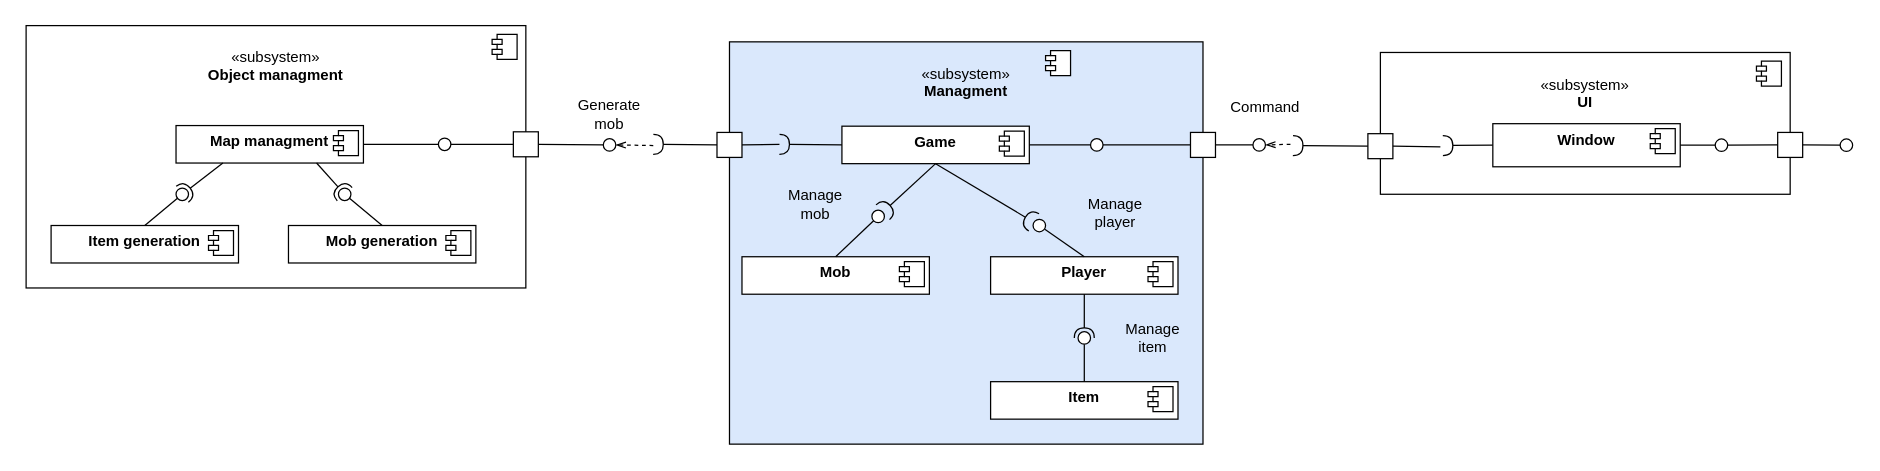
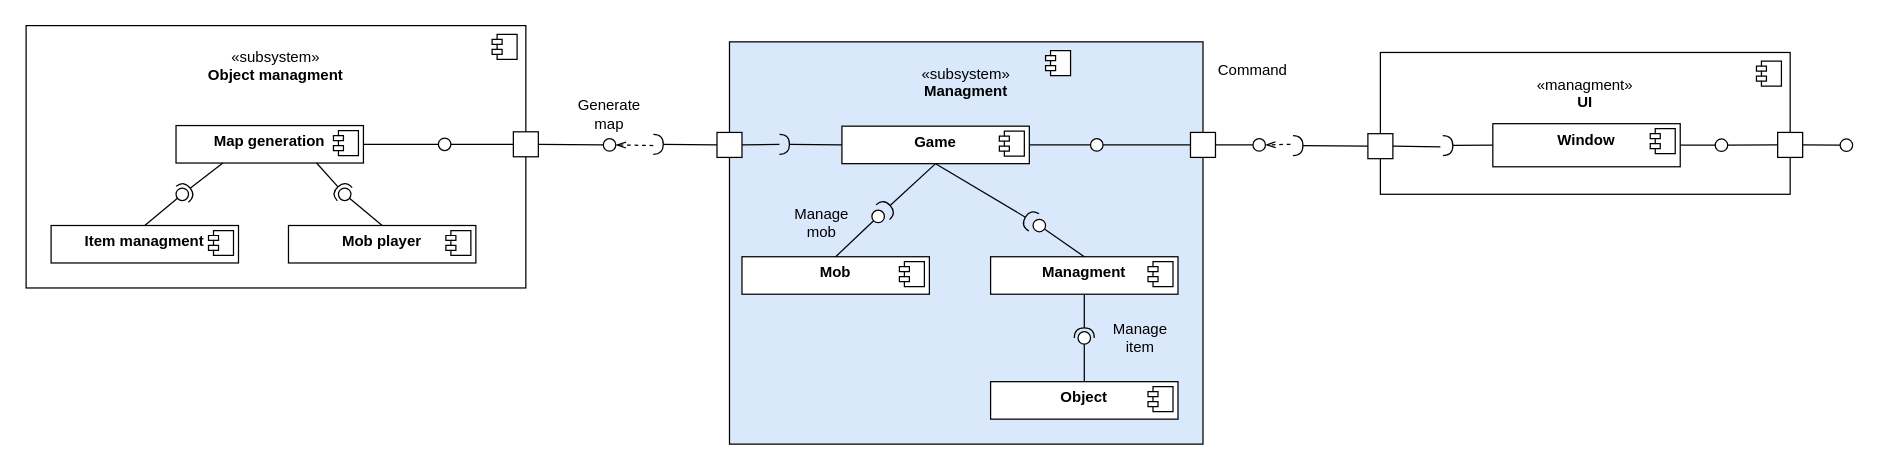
node "«subsystem» UI": label "«subsystem» UI" -> "«managment» UI"
node "Command": moved (1266, 108) -> (1253, 70)
node "Generate mob": label "Generate mob" -> "Generate map"
node "Map managment": label "Map managment" -> "Map generation"
node "Manage mob": moved (816, 204) -> (822, 223)
node "Manage player": removed
node "Item generation": label "Item generation" -> "Item managment"
node "Mob generation": label "Mob generation" -> "Mob player"
node "Player": label "Player" -> "Managment"
node "Manage item": moved (1153, 338) -> (1141, 338)
node "Item": label "Item" -> "Object"
